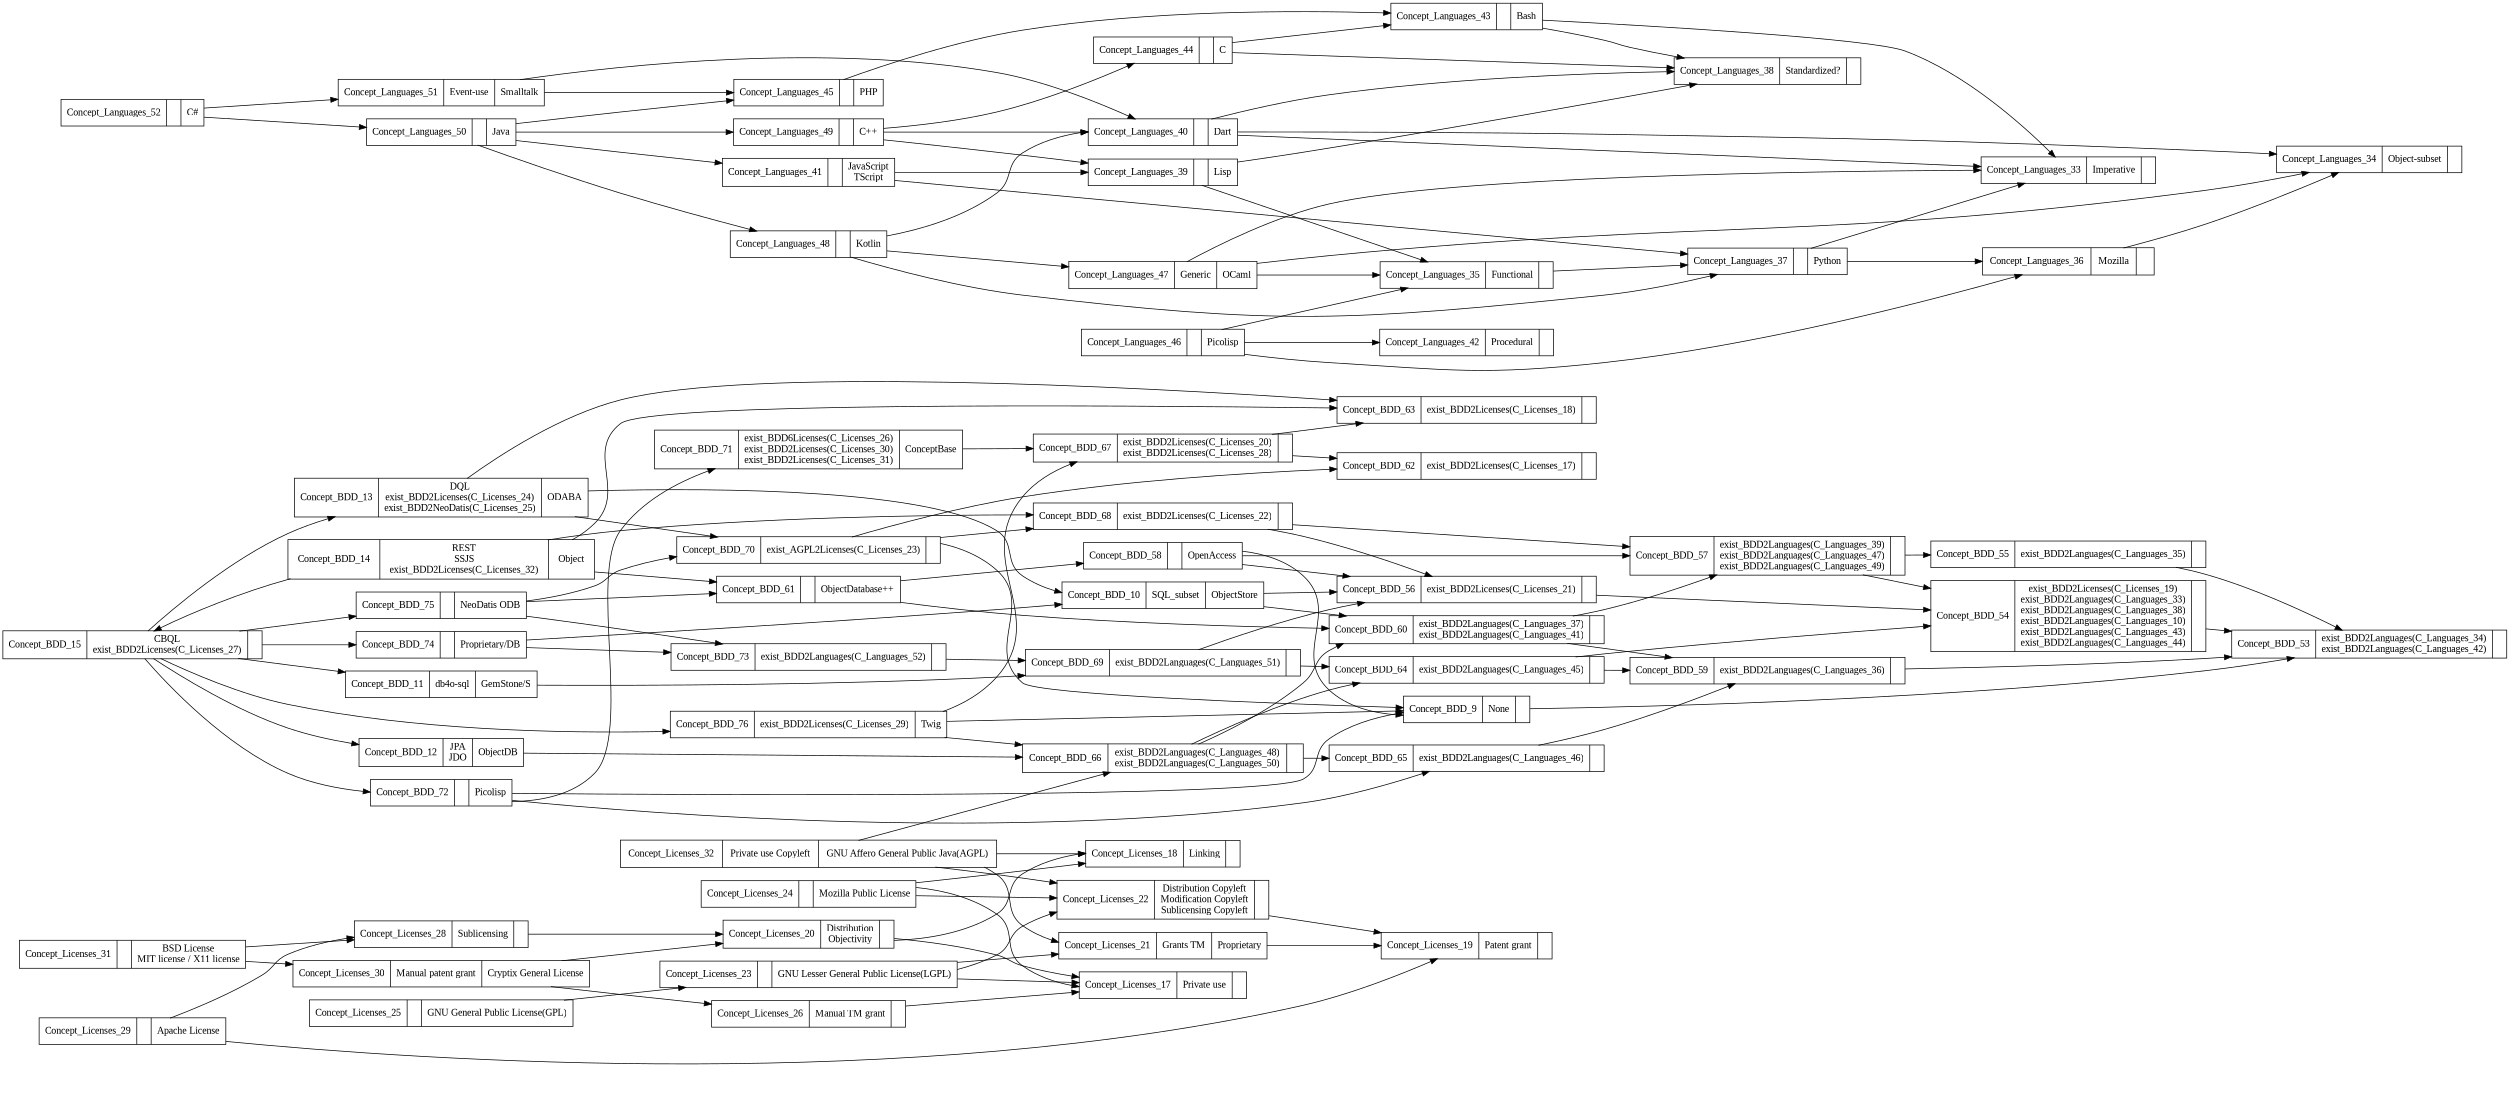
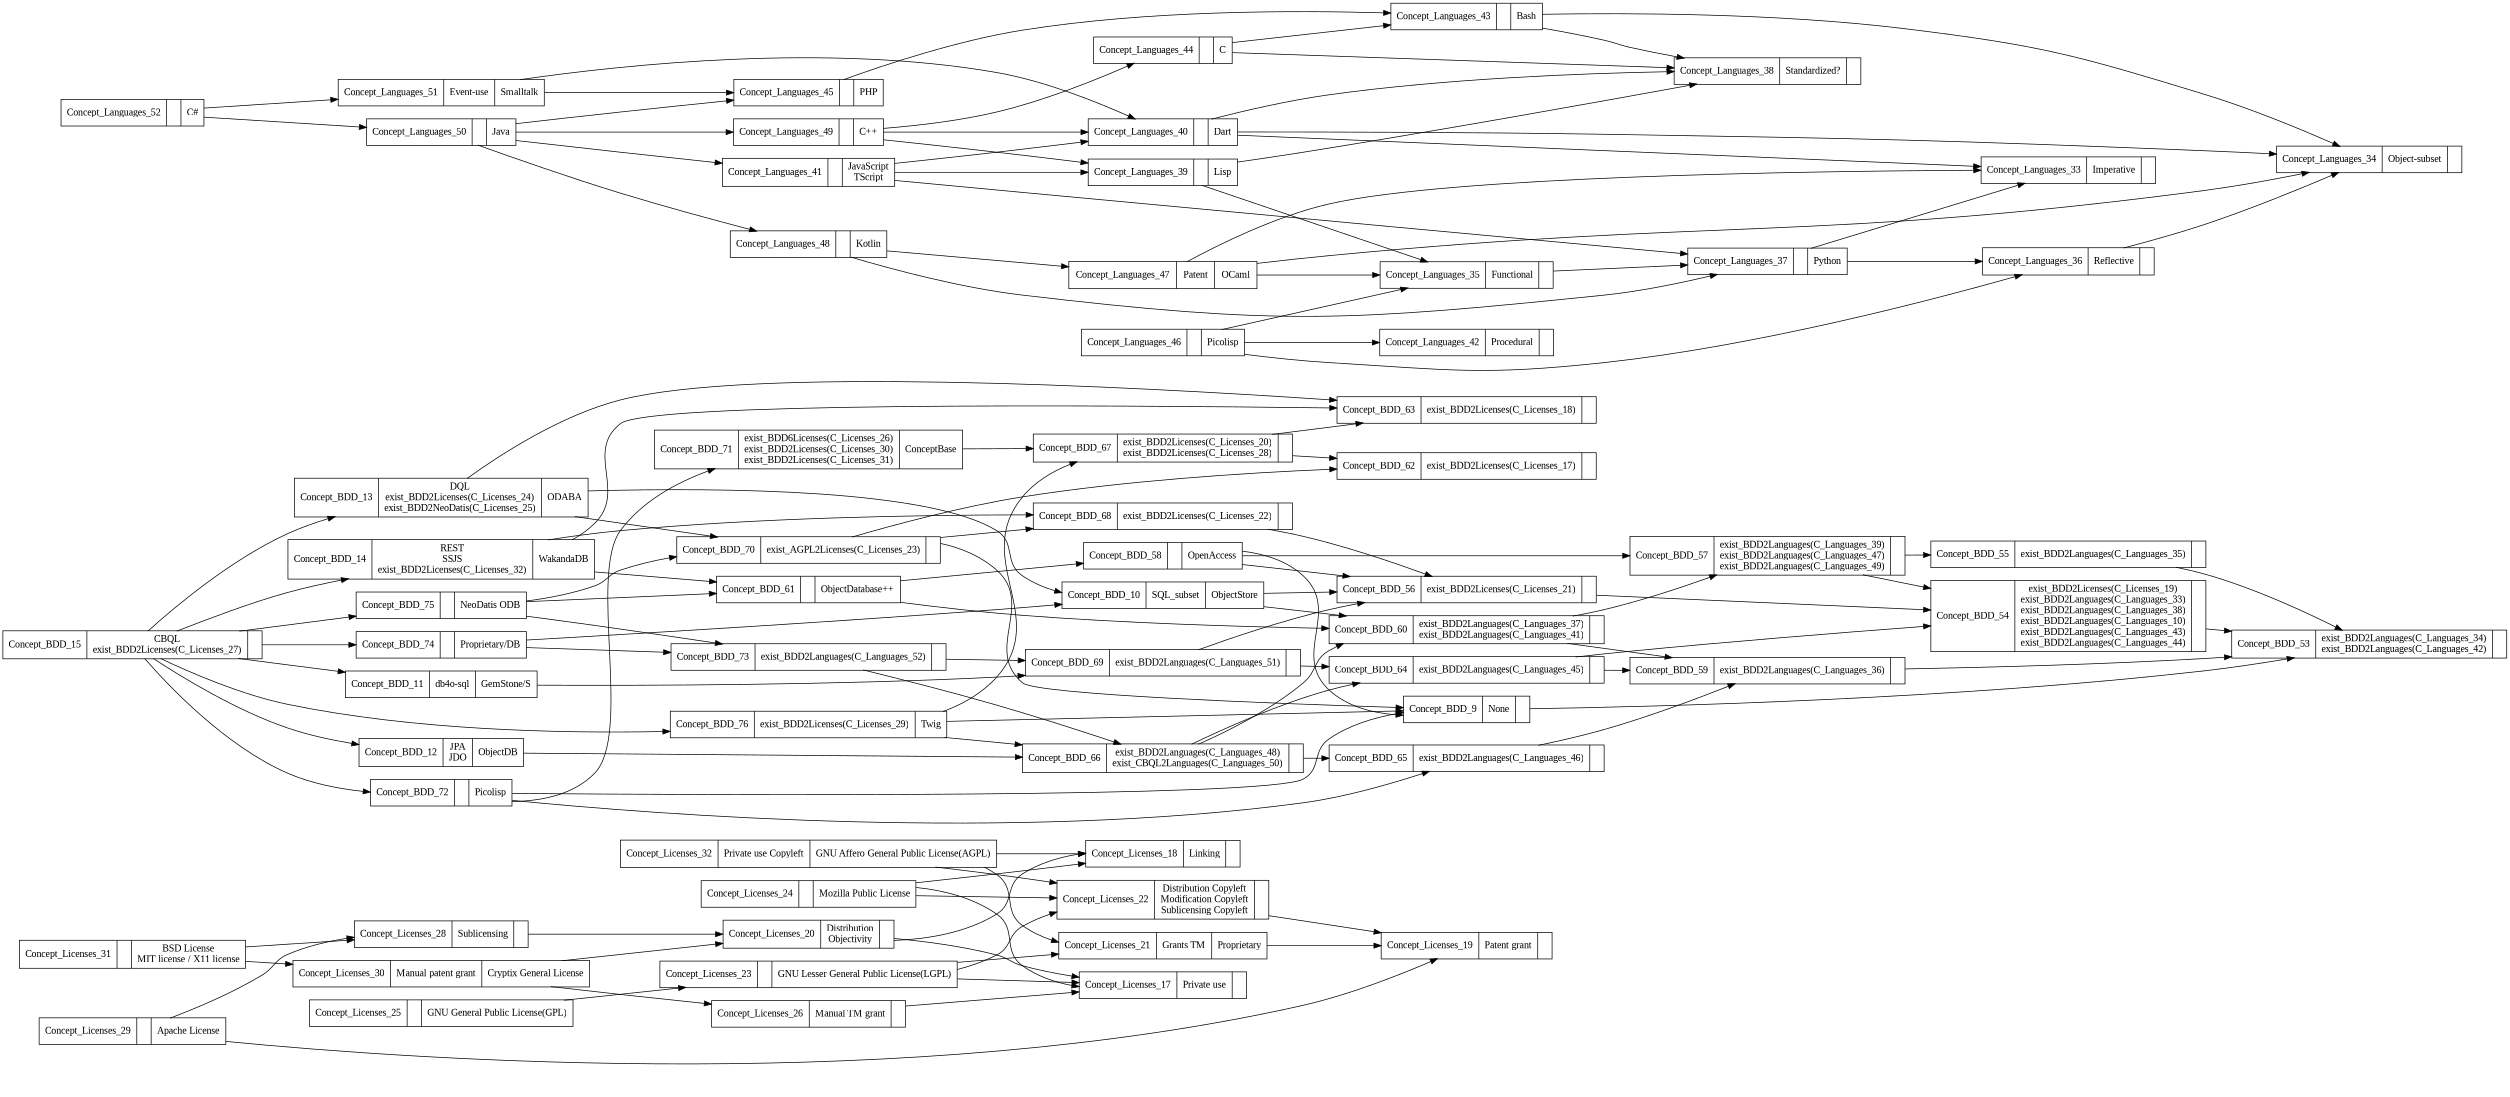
edge "Concept_Languages_43" -> "Concept_Languages_33": now "Concept_Languages_43" -> "Concept_Languages_34"
edge "Concept_Languages_48" -> "Concept_Languages_40": now "Concept_Languages_41" -> "Concept_Languages_40"
node "Concept_Languages_36": text "Mozilla" -> "Reflective"
node "Concept_Languages_47": text "Generic" -> "Patent"
edge "Concept_BDD_68" -> "Concept_BDD_57": removed
node "Concept_BDD_14": text "Object" -> "WakandaDB"
edge "Concept_BDD_14" -> "Concept_BDD_15": reversed
node "Concept_BDD_66": text "exist_BDD2Languages(C_Languages_50)" -> "exist_CBQL2Languages(C_Languages_50)"
edge "Concept_Licenses_32" -> "Concept_BDD_66": now "Concept_BDD_73" -> "Concept_BDD_66"
node "Concept_Licenses_32": text "GNU Affero General Public Java(AGPL)" -> "GNU Affero General Public License(AGPL)"
